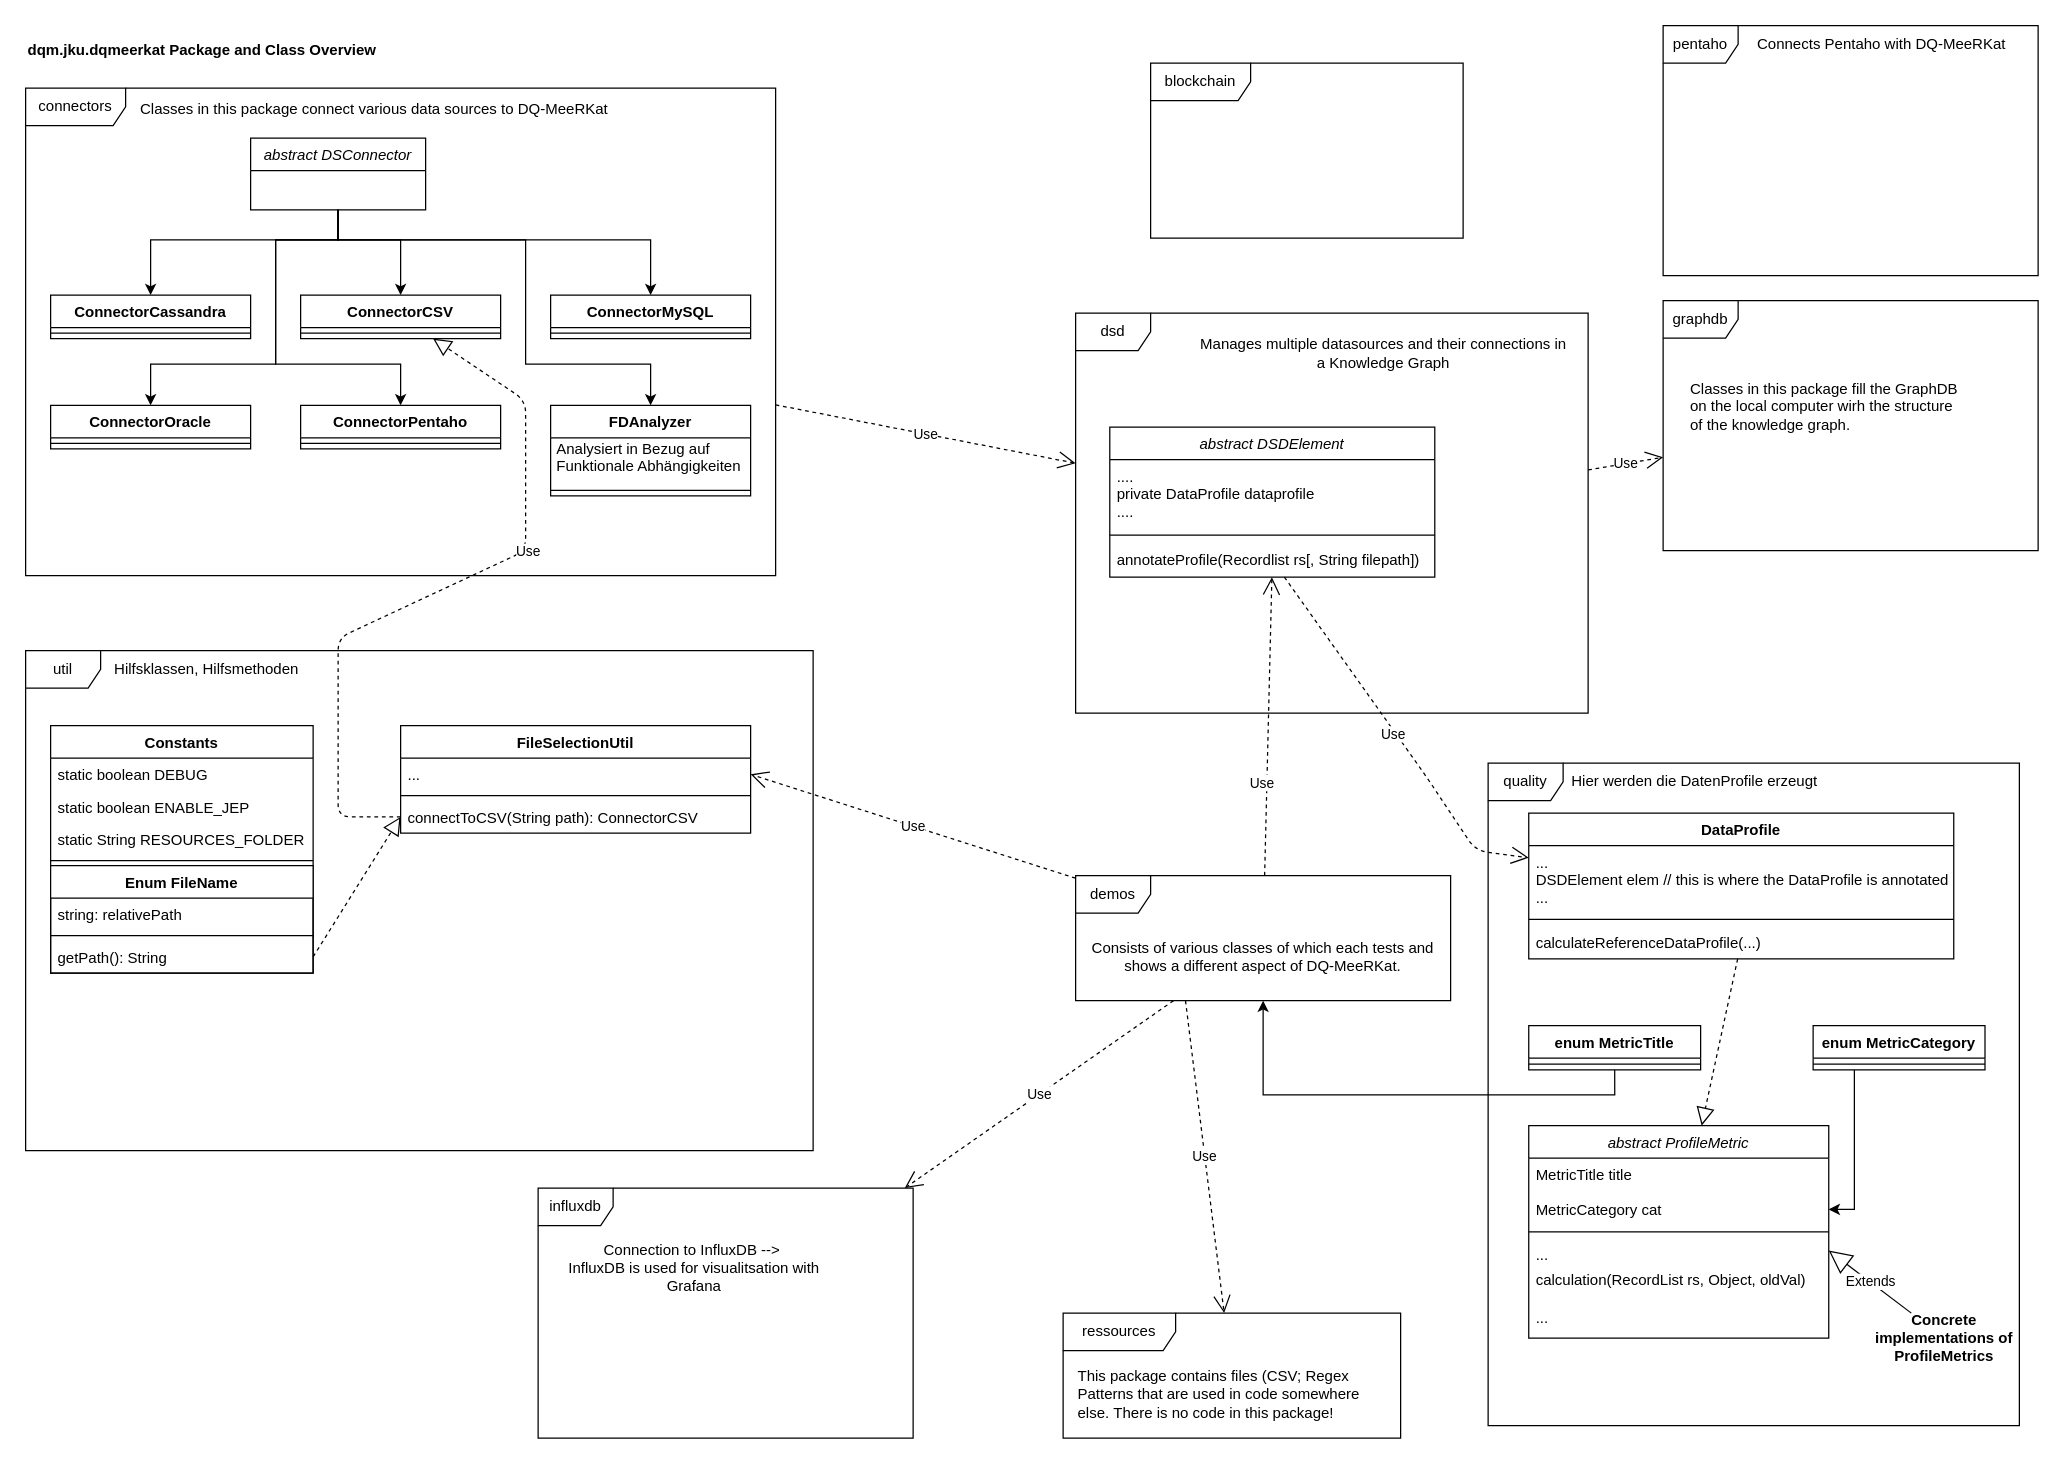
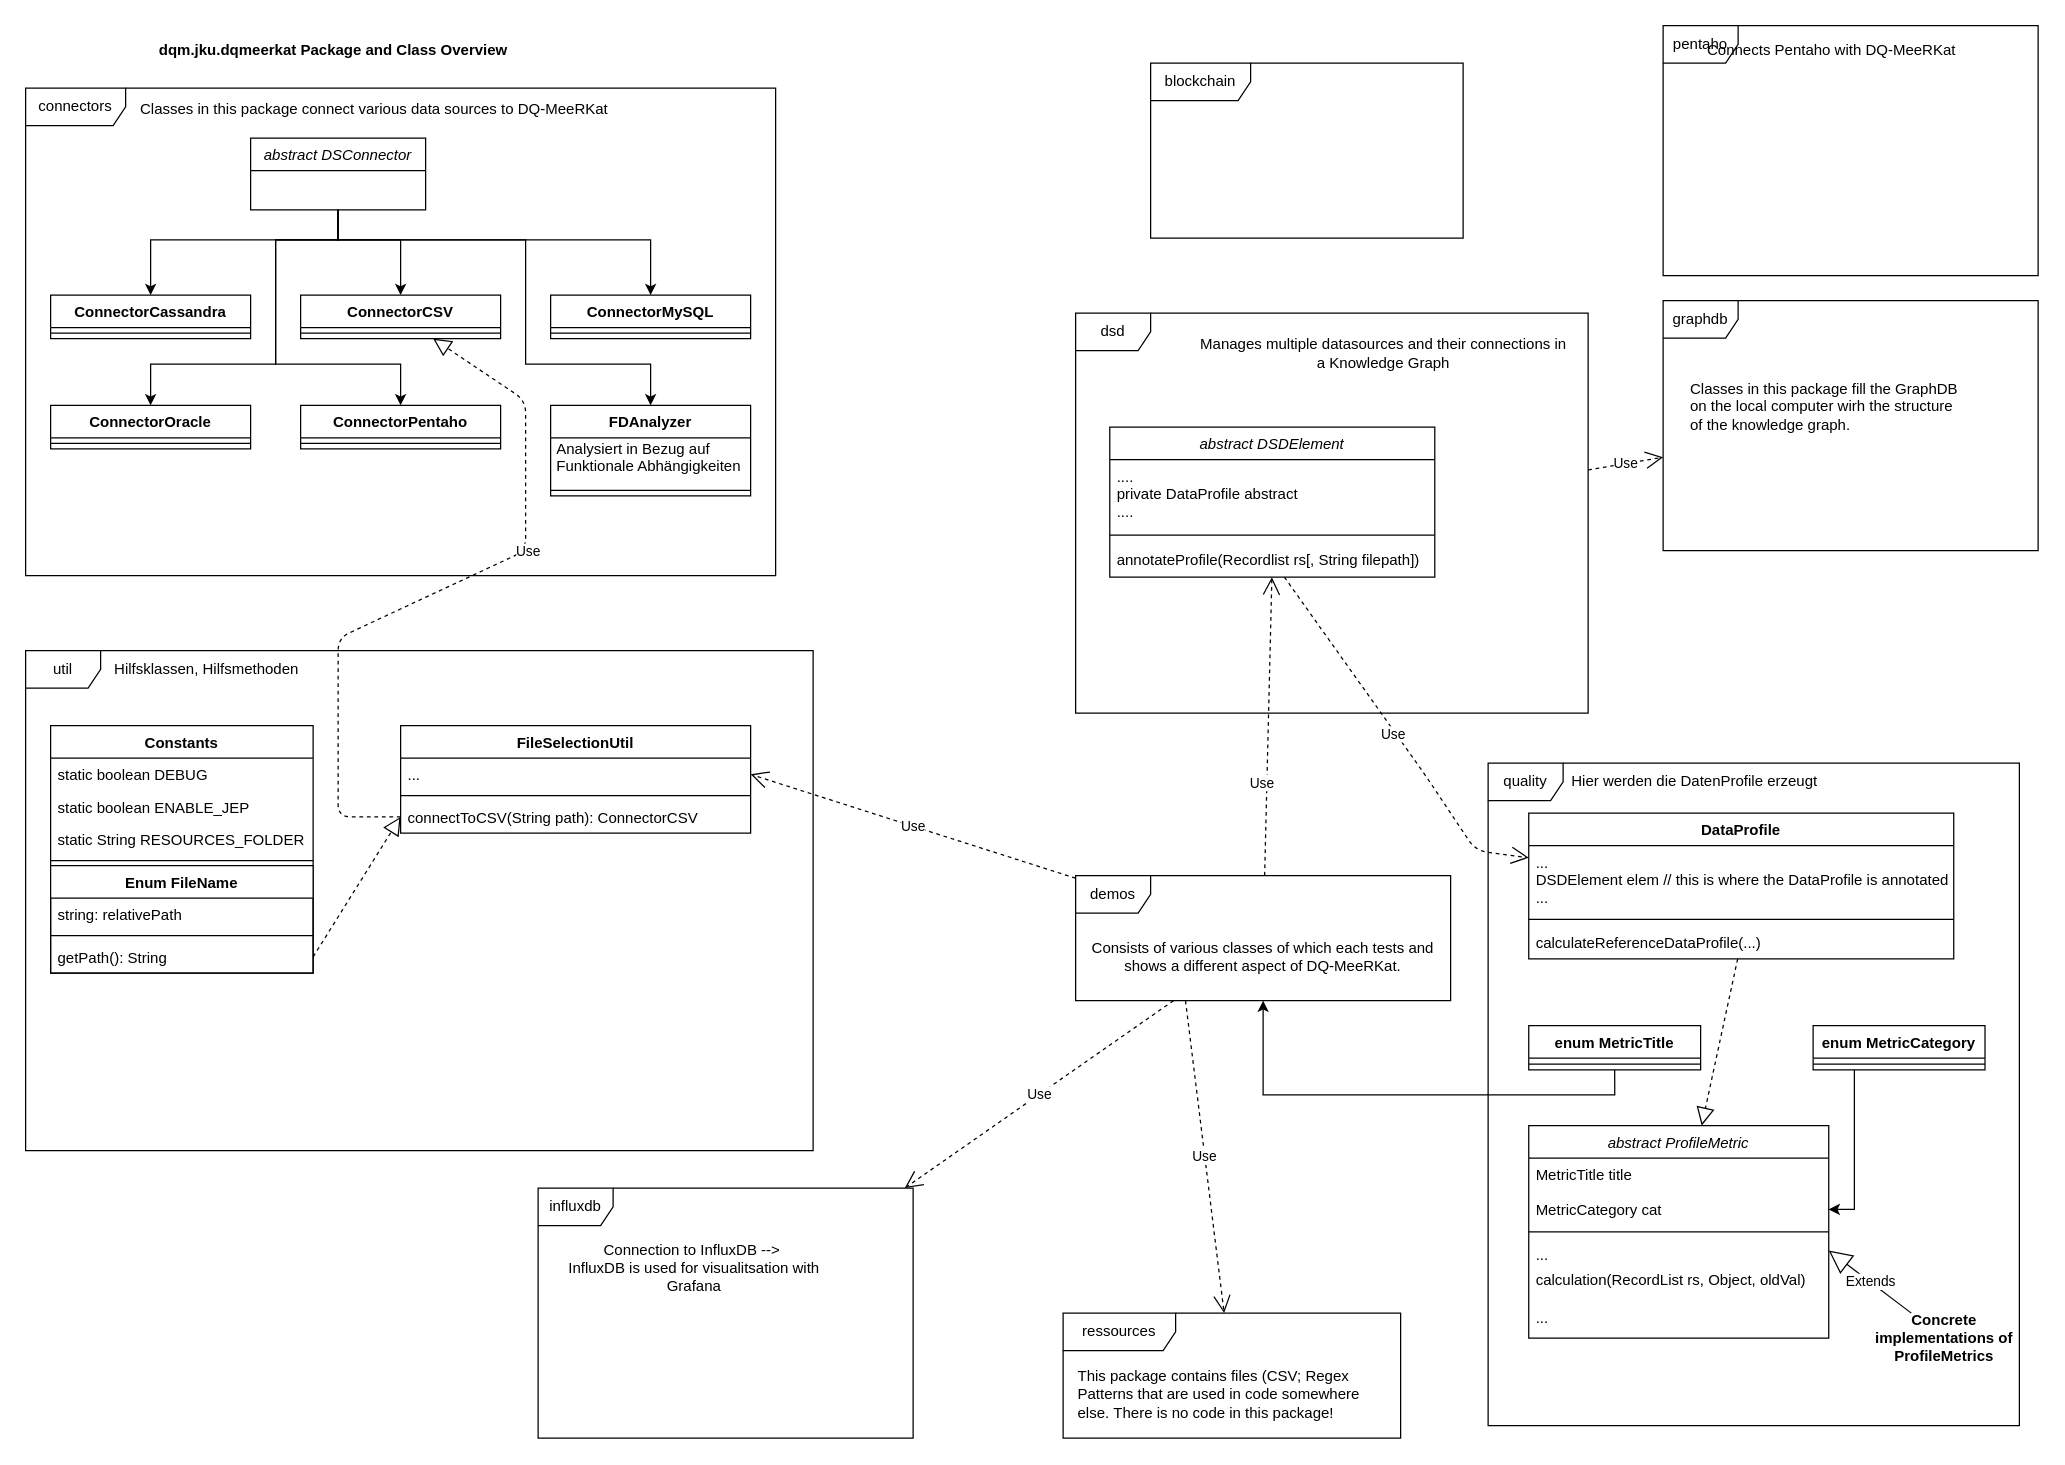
node "Connects Pentaho with DQ-MeeRKat": moved (1882, 44) -> (1832, 51)
node "dqm.jku.dqmeerkat Package and Class Overview": moved (219, 51) -> (351, 51)
edge "connectors" -> "dsd": removed, label "Use"
node ".... private DataProfile dataprofile ....": label ".... private DataProfile dataprofile ...." -> ".... private DataProfile abstract ...."
